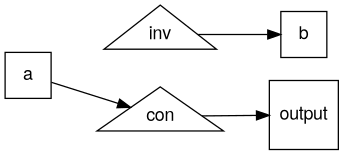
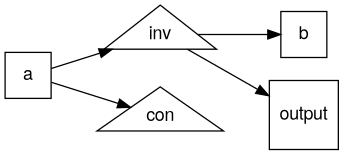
edge "a" -> "inv": added
edge "con" -> "output": now "inv" -> "output"
